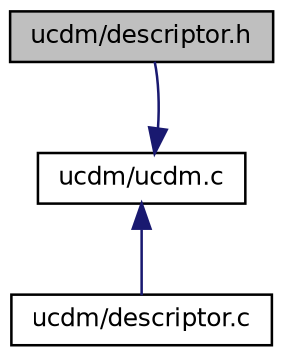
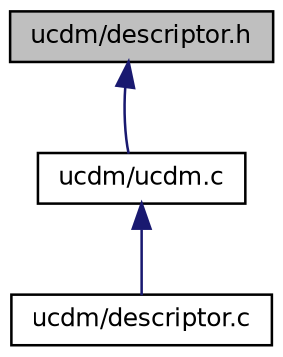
edge "ucdm/descriptor.h" -> "ucdm/ucdm.c": reversed
